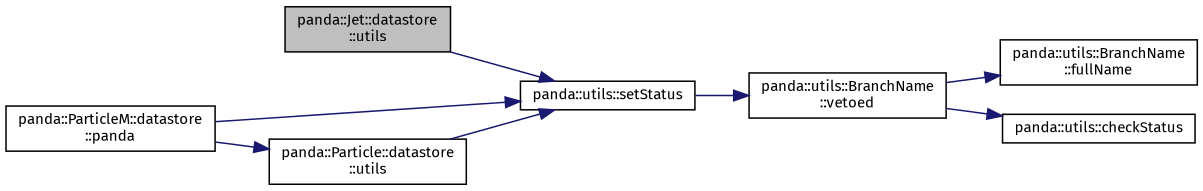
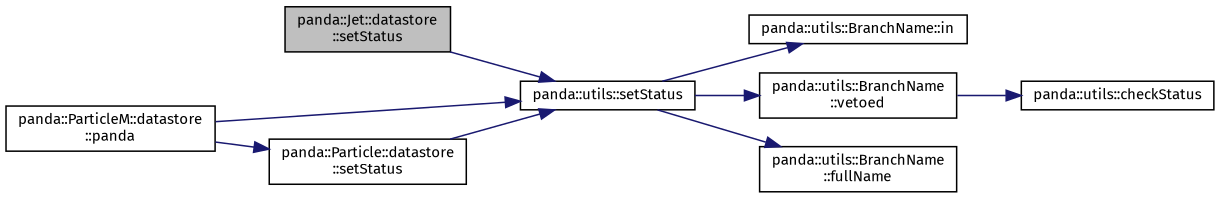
node "panda::Jet::datastore ::utils": label "panda::Jet::datastore ::utils" -> "panda::Jet::datastore ::setStatus"
node "panda::utils::BranchName::in": added
edge "panda::utils::BranchName ::vetoed" -> "panda::utils::BranchName ::fullName": now "panda::utils::setStatus" -> "panda::utils::BranchName ::fullName"
node "panda::Particle::datastore ::utils": label "panda::Particle::datastore ::utils" -> "panda::Particle::datastore ::setStatus"
